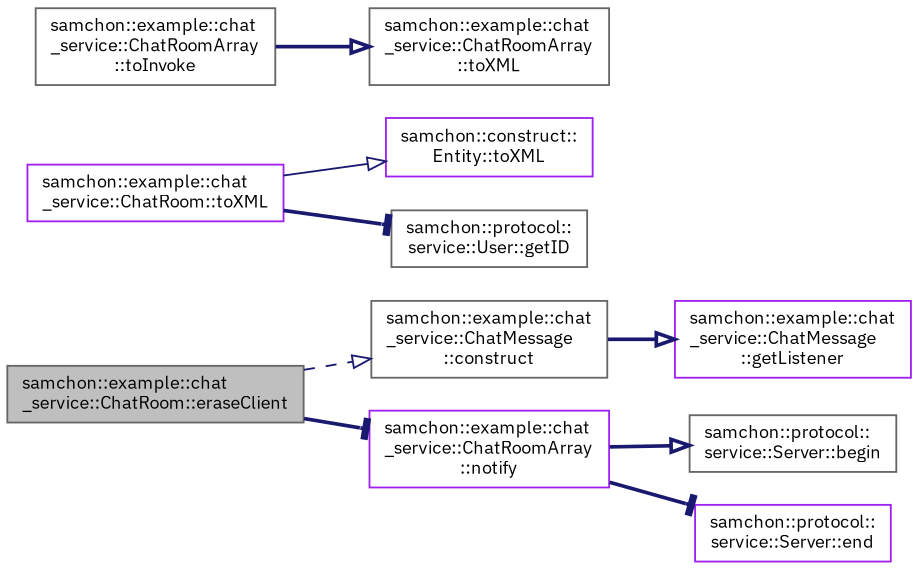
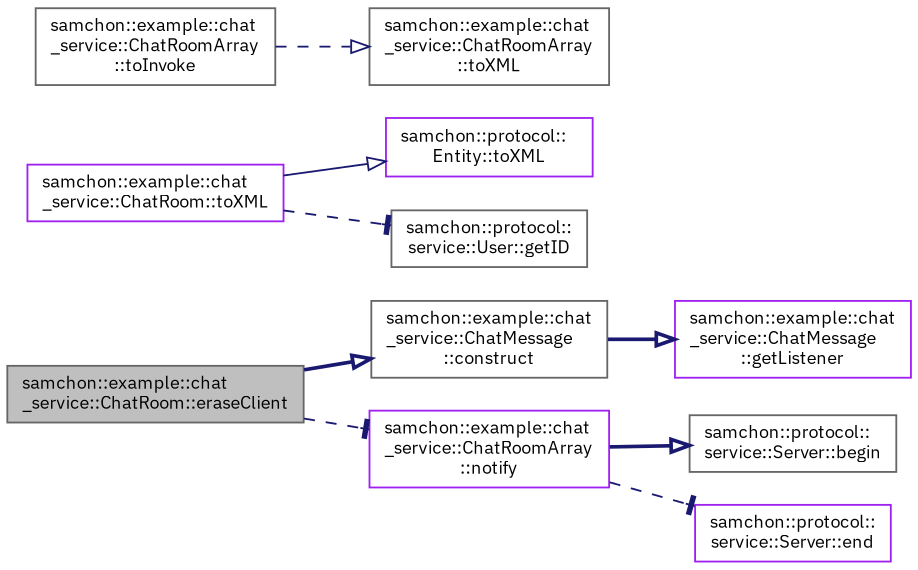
edge "samchon::example::chat _service::ChatRoomArray ::toInvoke" -> "samchon::example::chat _service::ChatRoomArray ::toXML": style bold -> dashed
node "samchon::construct:: Entity::toXML": label "samchon::construct:: Entity::toXML" -> "samchon::protocol:: Entity::toXML"
edge "samchon::example::chat _service::ChatRoom::toXML" -> "samchon::protocol:: service::User::getID": style bold -> dashed
edge "samchon::example::chat _service::ChatRoom::eraseClient" -> "samchon::example::chat _service::ChatMessage ::construct": style dashed -> bold
edge "samchon::example::chat _service::ChatRoom::eraseClient" -> "samchon::example::chat _service::ChatRoomArray ::notify": style bold -> dashed
edge "samchon::example::chat _service::ChatRoomArray ::notify" -> "samchon::protocol:: service::Server::end": style bold -> dashed
